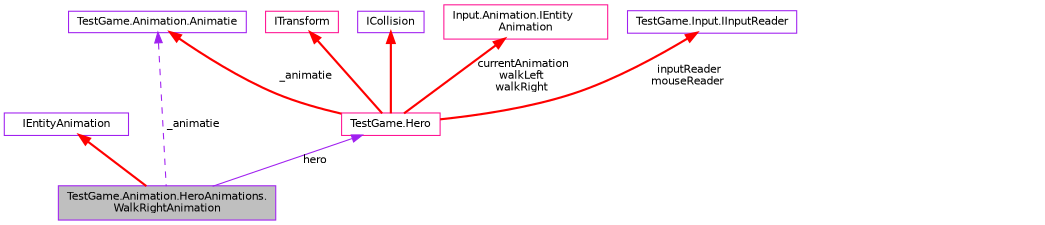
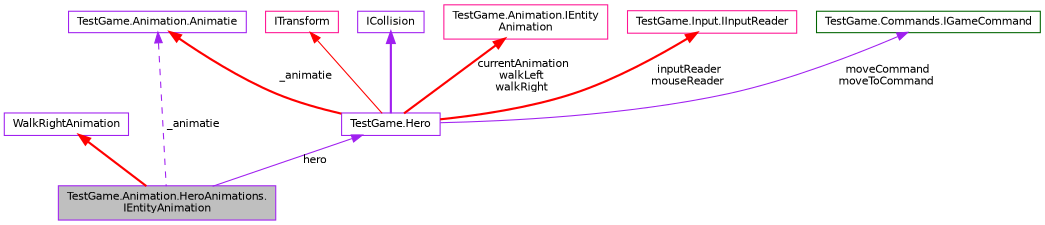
node "Input.Animation.IEntity Animation": label "Input.Animation.IEntity Animation" -> "TestGame.Animation.IEntity Animation"
node "TestGame.Input.IInputReader": color purple -> deeppink
node "TestGame.Commands.IGameCommand": added
edge "TestGame.Hero" -> "ITransform": style bold -> solid
edge "TestGame.Hero" -> "ICollision": color red -> purple
node "IEntityAnimation": label "IEntityAnimation" -> "WalkRightAnimation"
node "TestGame.Hero": color deeppink -> purple
node "TestGame.Animation.HeroAnimations. WalkRightAnimation": label "TestGame.Animation.HeroAnimations. WalkRightAnimation" -> "TestGame.Animation.HeroAnimations. IEntityAnimation"
